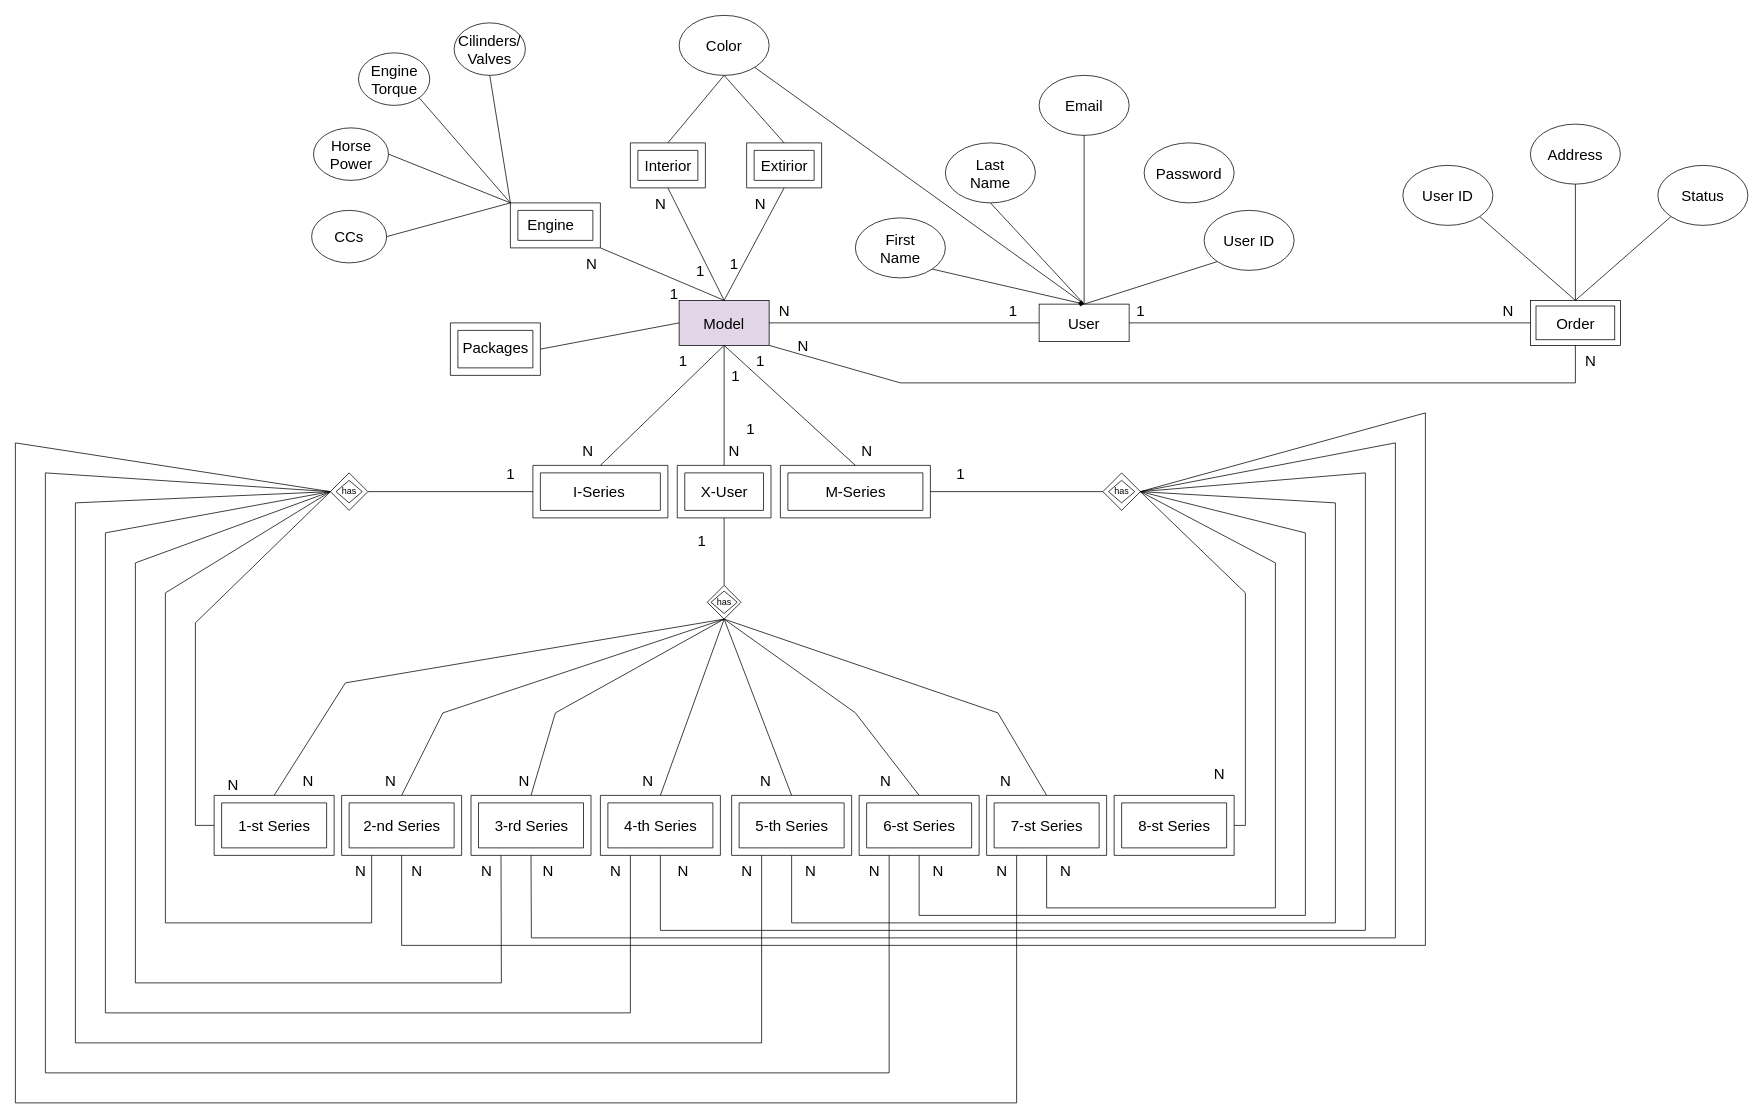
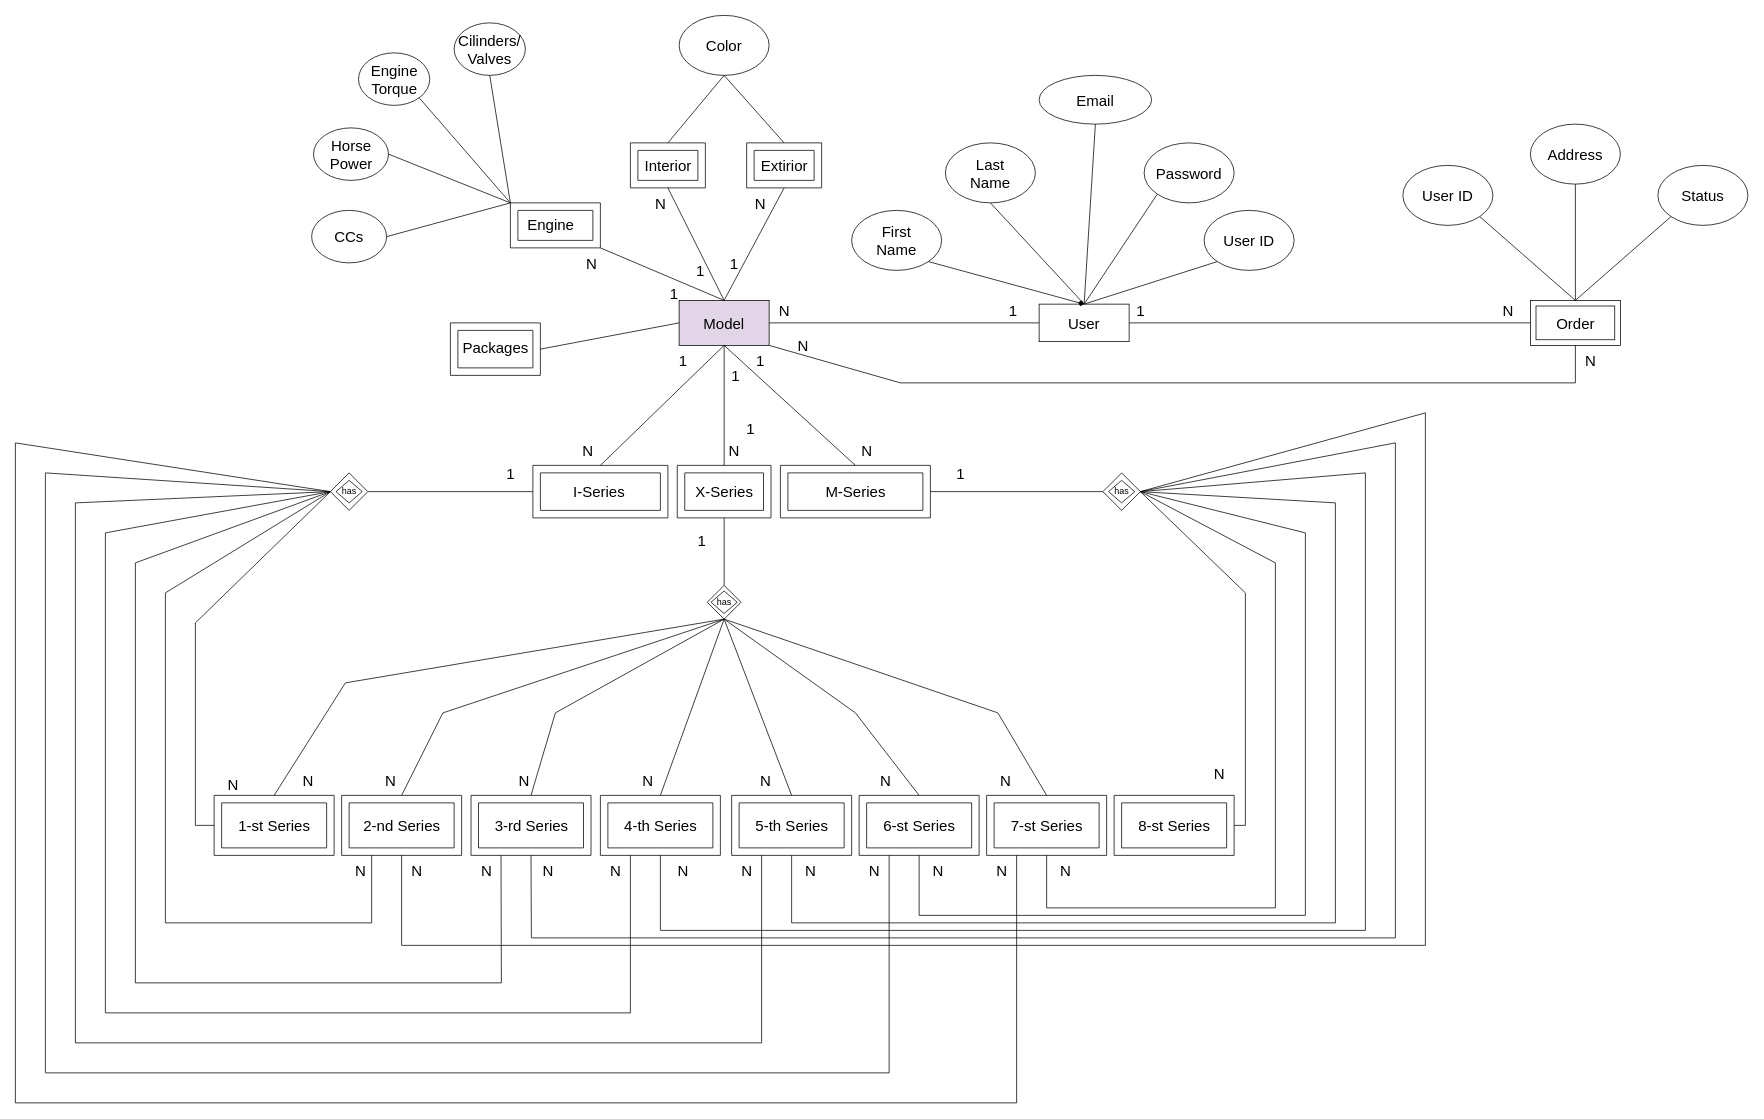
node "Email": size 90x60 -> 113x49
edge "Color" -- "User": now "Password" -- "User"
node "First Name": moved (900, 248) -> (897, 240)
node "X-User": label "X-User" -> "X-Series"
